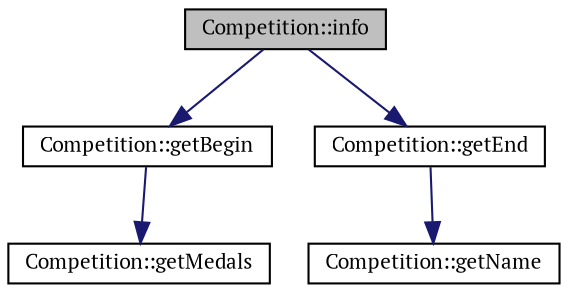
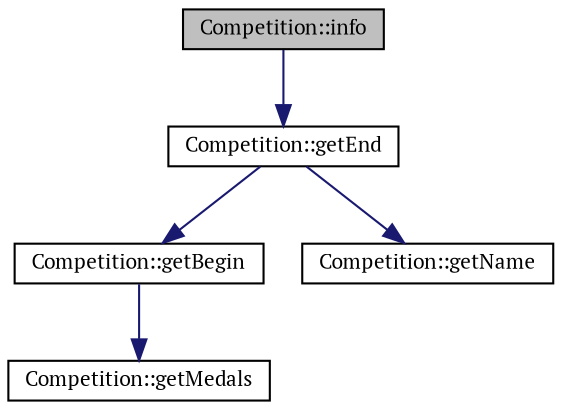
edge "Competition::info" -> "Competition::getBegin": now "Competition::getEnd" -> "Competition::getBegin"
